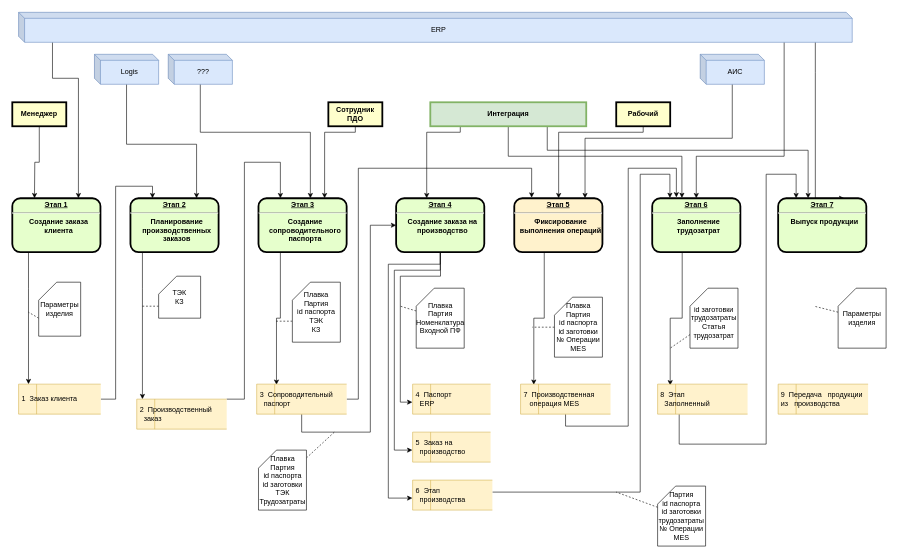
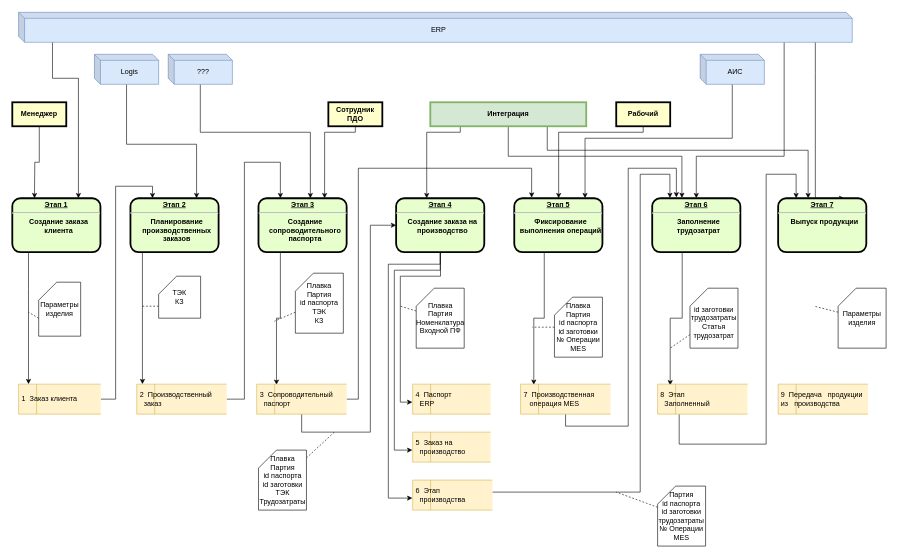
node "Этап 5 Фиксирование выполнения операций": fillcolor #fff2cc -> #e6ffcc
node "Плавка Партия id паспорта ТЭК КЗ": moved (317, 312) -> (320, 303)
node "2 Производственный заказ": moved (182, 414) -> (182, 399)
